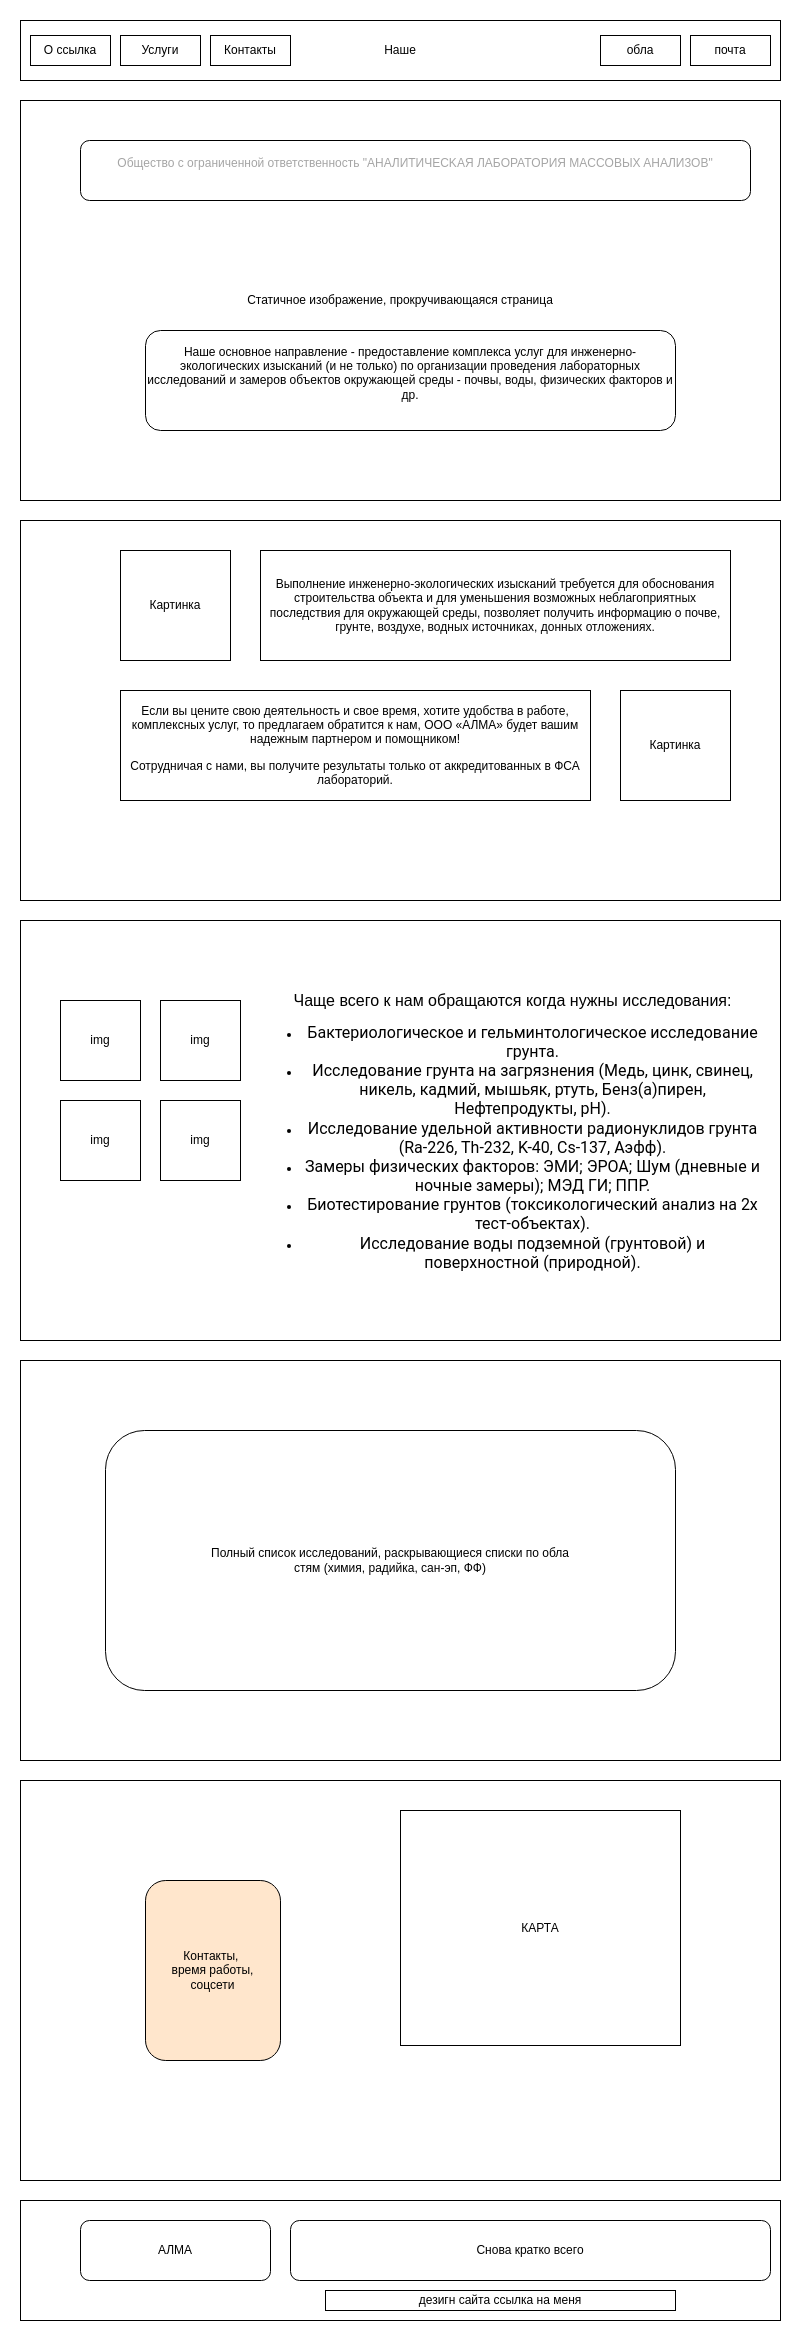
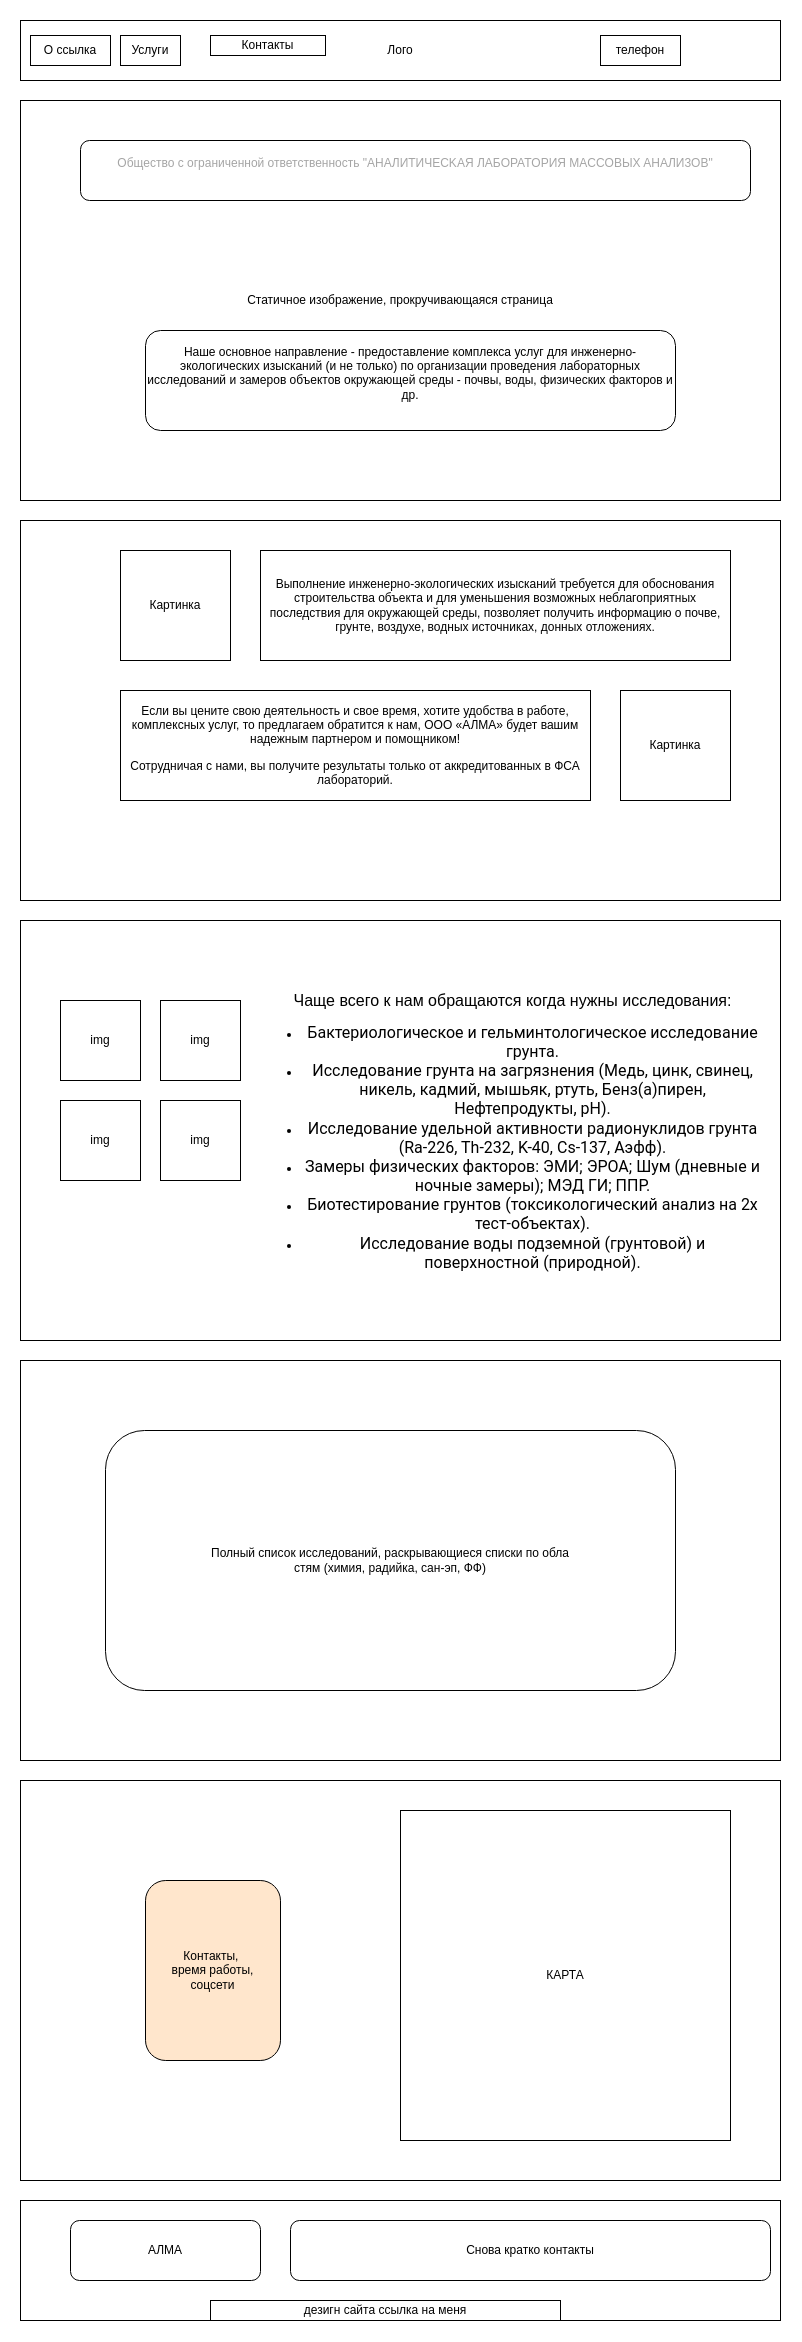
node "Услуги": size 80x30 -> 60x30
node "Контакты": size 80x30 -> 115x20
node "Наше": label "Наше" -> "Лого"
node "обла": label "обла" -> "телефон"
node "почта": removed
node "КАРТА": size 280x235 -> 330x330
node "АЛМА": moved (176, 2251) -> (166, 2251)
node "Снова кратко всего": label "Снова кратко всего" -> "Снова кратко контакты"
node "дезигн сайта ссылка на меня": moved (501, 2301) -> (386, 2311)
